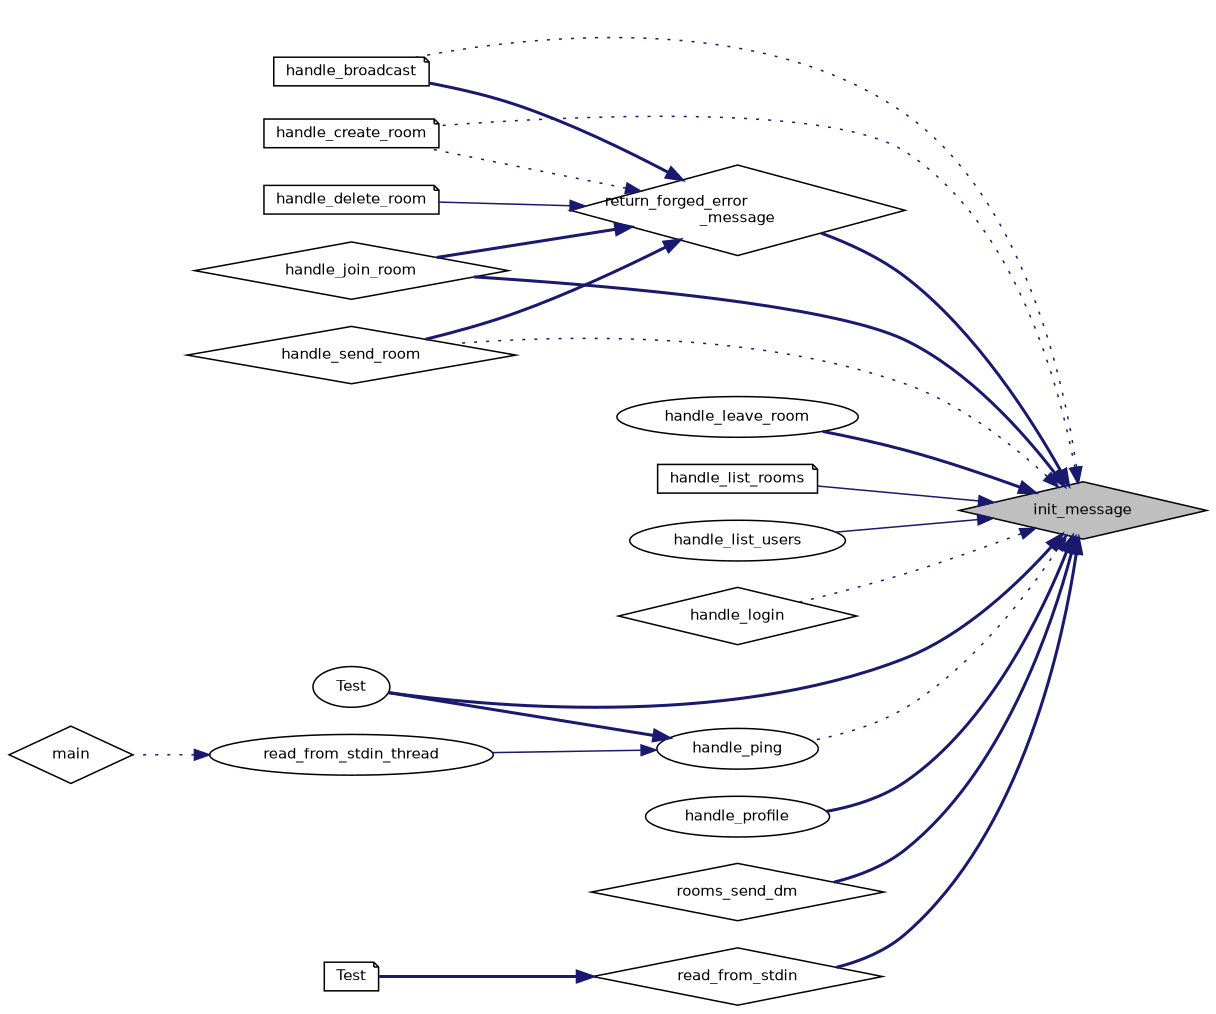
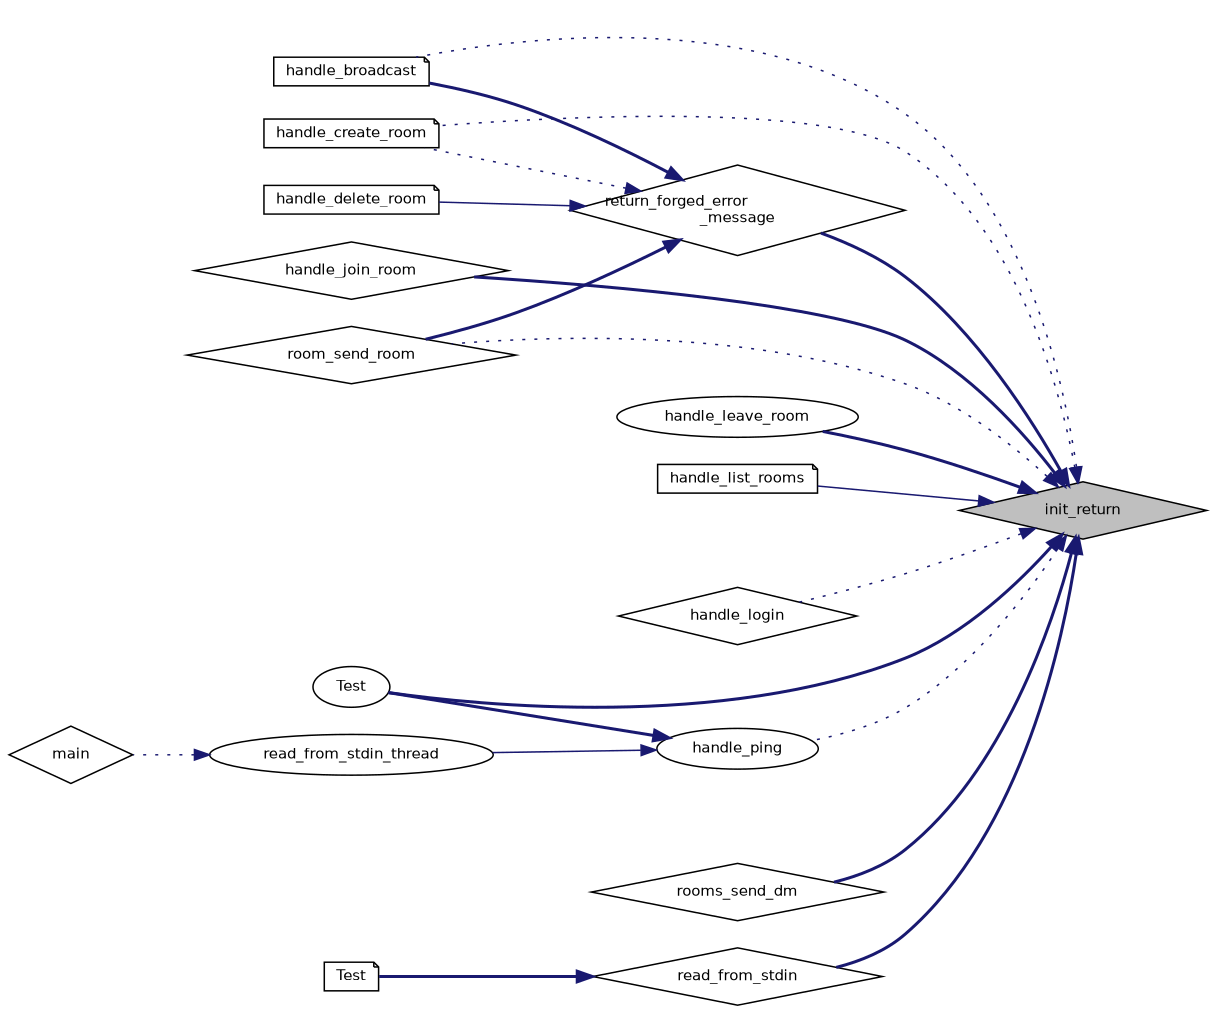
edge "handle_join_room" -> "return_forged_error _message": removed
node "handle_send_room": label "handle_send_room" -> "room_send_room"
node "init_message": label "init_message" -> "init_return"
node "handle_list_users": removed
node "handle_profile": removed
